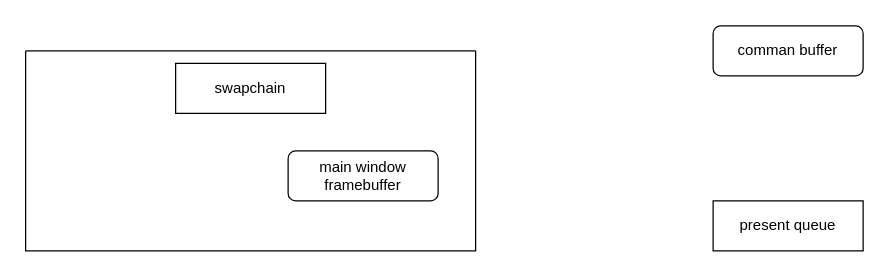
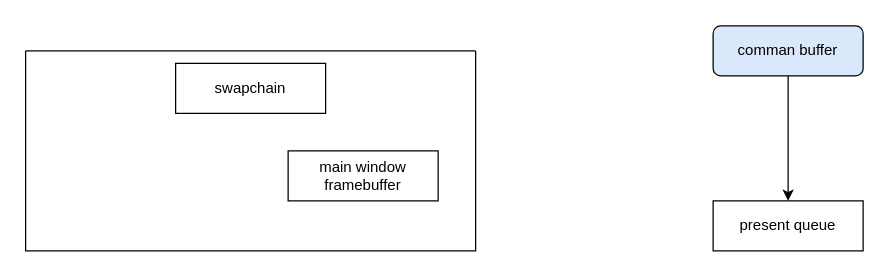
node "comman buffer": fillcolor #ffffff -> #dae8fc
edge "comman buffer" -> "present queue": added
node "main window framebuffer": shape rounded rectangle -> rectangle
